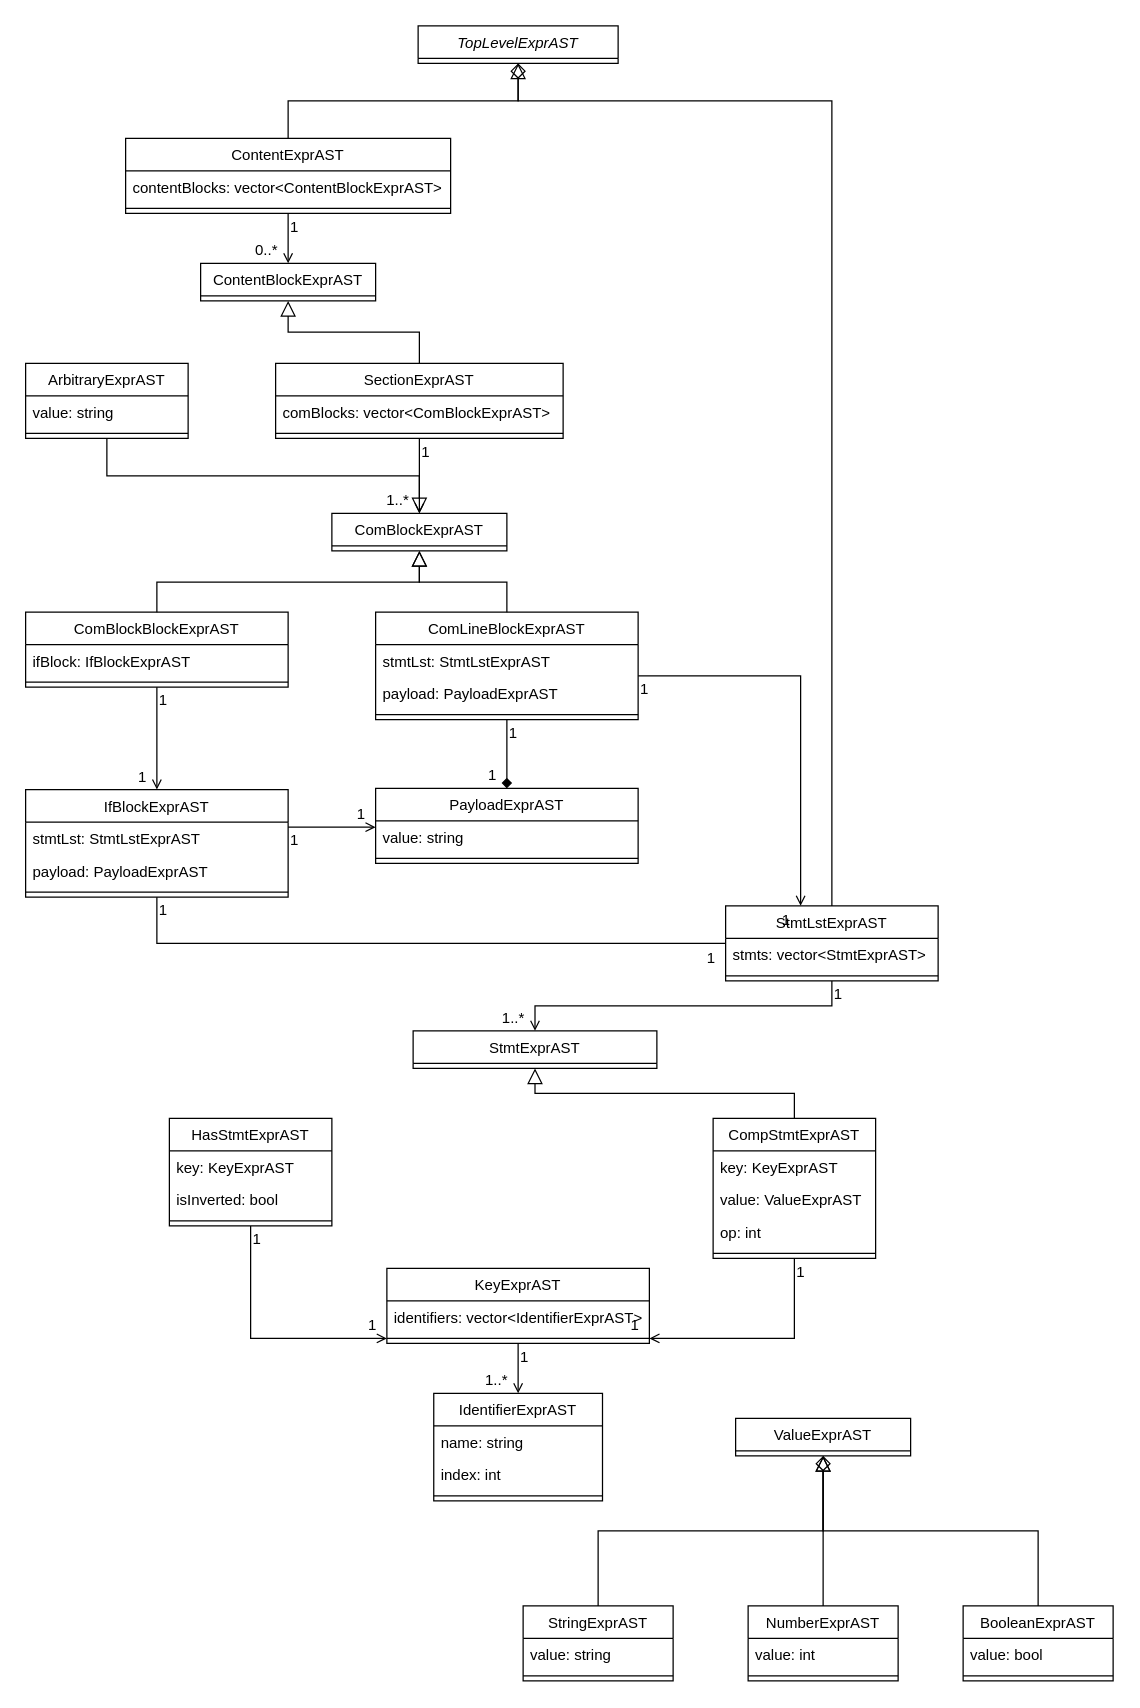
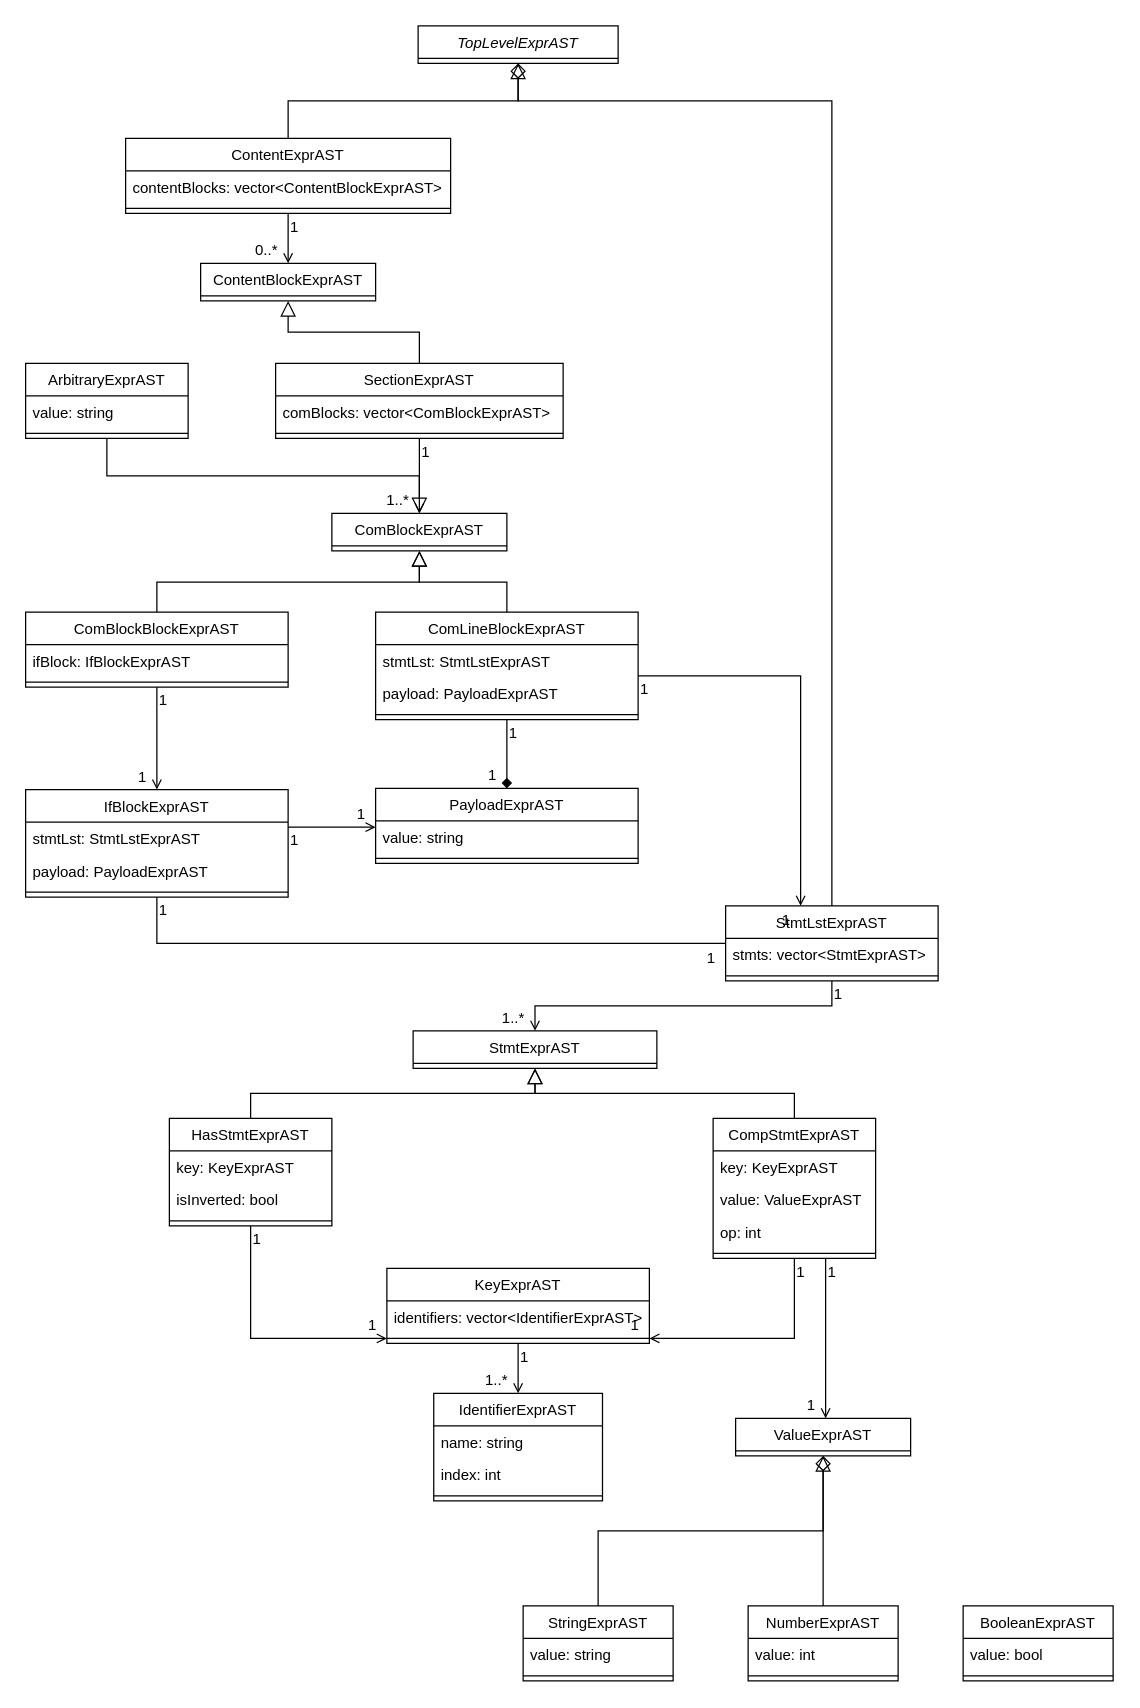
edge "HasStmtExprAST" -> "StmtExprAST": added
edge "CompStmtExprAST" -> "ValueExprAST": added, labels "1", "1"
edge "BooleanExprAST" -> "ValueExprAST": removed
